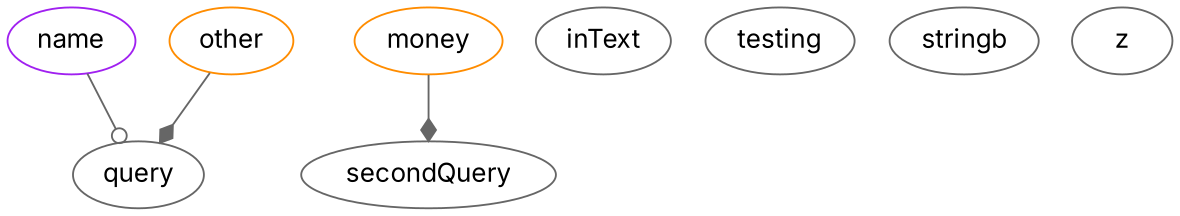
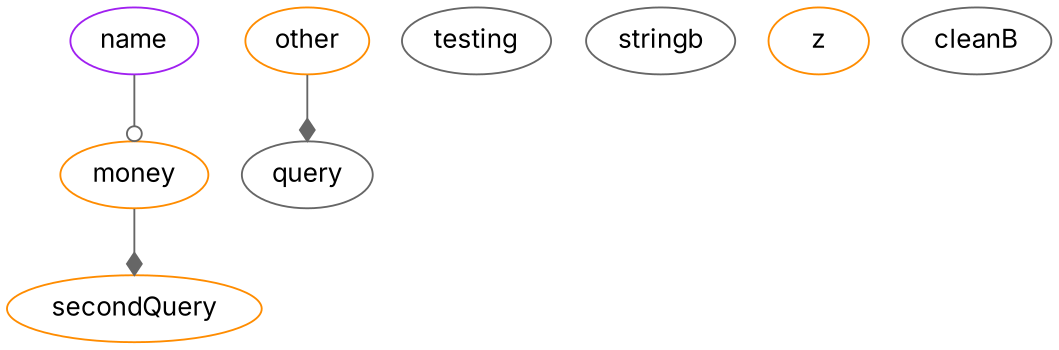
node "inText": removed
node "cleanB": added
node "z": color gray40 -> darkorange
edge "name" -> "query": now "name" -> "money"
node "secondQuery": color gray40 -> darkorange
